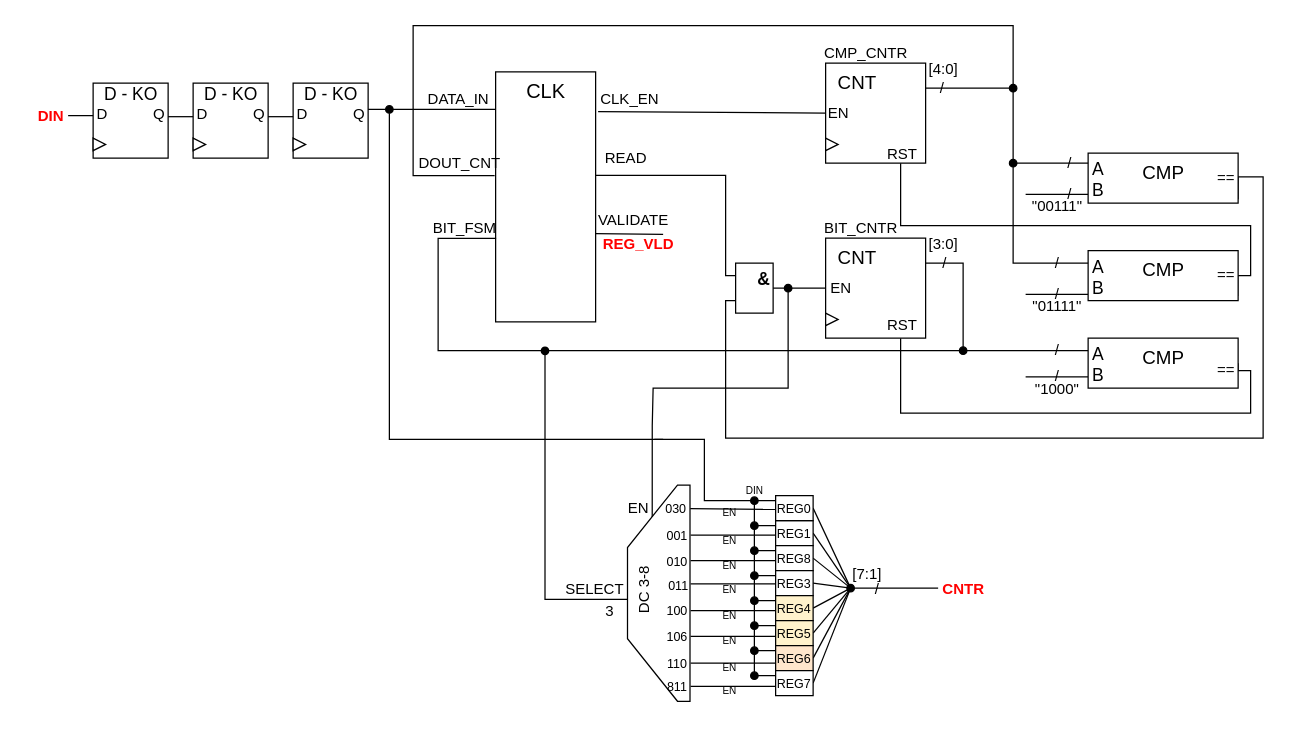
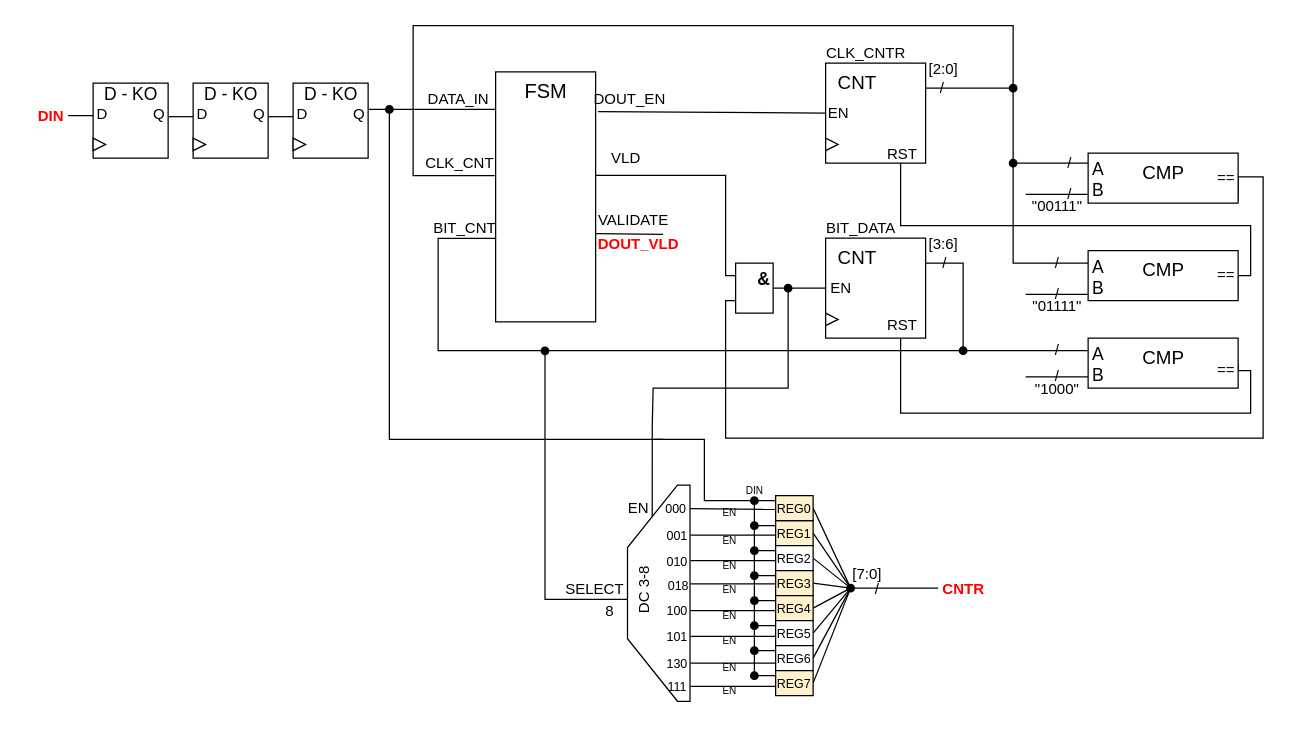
node "CMP_CNTR": label "CMP_CNTR" -> "CLK_CNTR"
node "[4:0]": label "[4:0]" -> "[2:0]"
node "CLK": label "CLK" -> "FSM"
node "CLK_EN": label "CLK_EN" -> "DOUT_EN"
node "READ": label "READ" -> "VLD"
node "DOUT_CNT": label "DOUT_CNT" -> "CLK_CNT"
node "BIT_FSM": label "BIT_FSM" -> "BIT_CNT"
node "BIT_CNTR": label "BIT_CNTR" -> "BIT_DATA"
node "REG_VLD": label "REG_VLD" -> "DOUT_VLD"
node "[3:0]": label "[3:0]" -> "[3:6]"
node "030": label "030" -> "000"
node "REG0": fillcolor #ffffff -> #fff2cc
node "REG1": fillcolor #ffffff -> #fff2cc
node "REG8": label "REG8" -> "REG2"
node "[7:1]": label "[7:1]" -> "[7:0]"
node "REG3": fillcolor #ffffff -> #fff2cc
node "011": label "011" -> "018"
node "3": label "3" -> "8"
node "REG5": fillcolor #fff2cc -> #ffffff
node "106": label "106" -> "101"
node "REG6": fillcolor #ffe6cc -> #ffffff
node "110": label "110" -> "130"
node "REG7": fillcolor #ffffff -> #fff2cc
node "811": label "811" -> "111"
